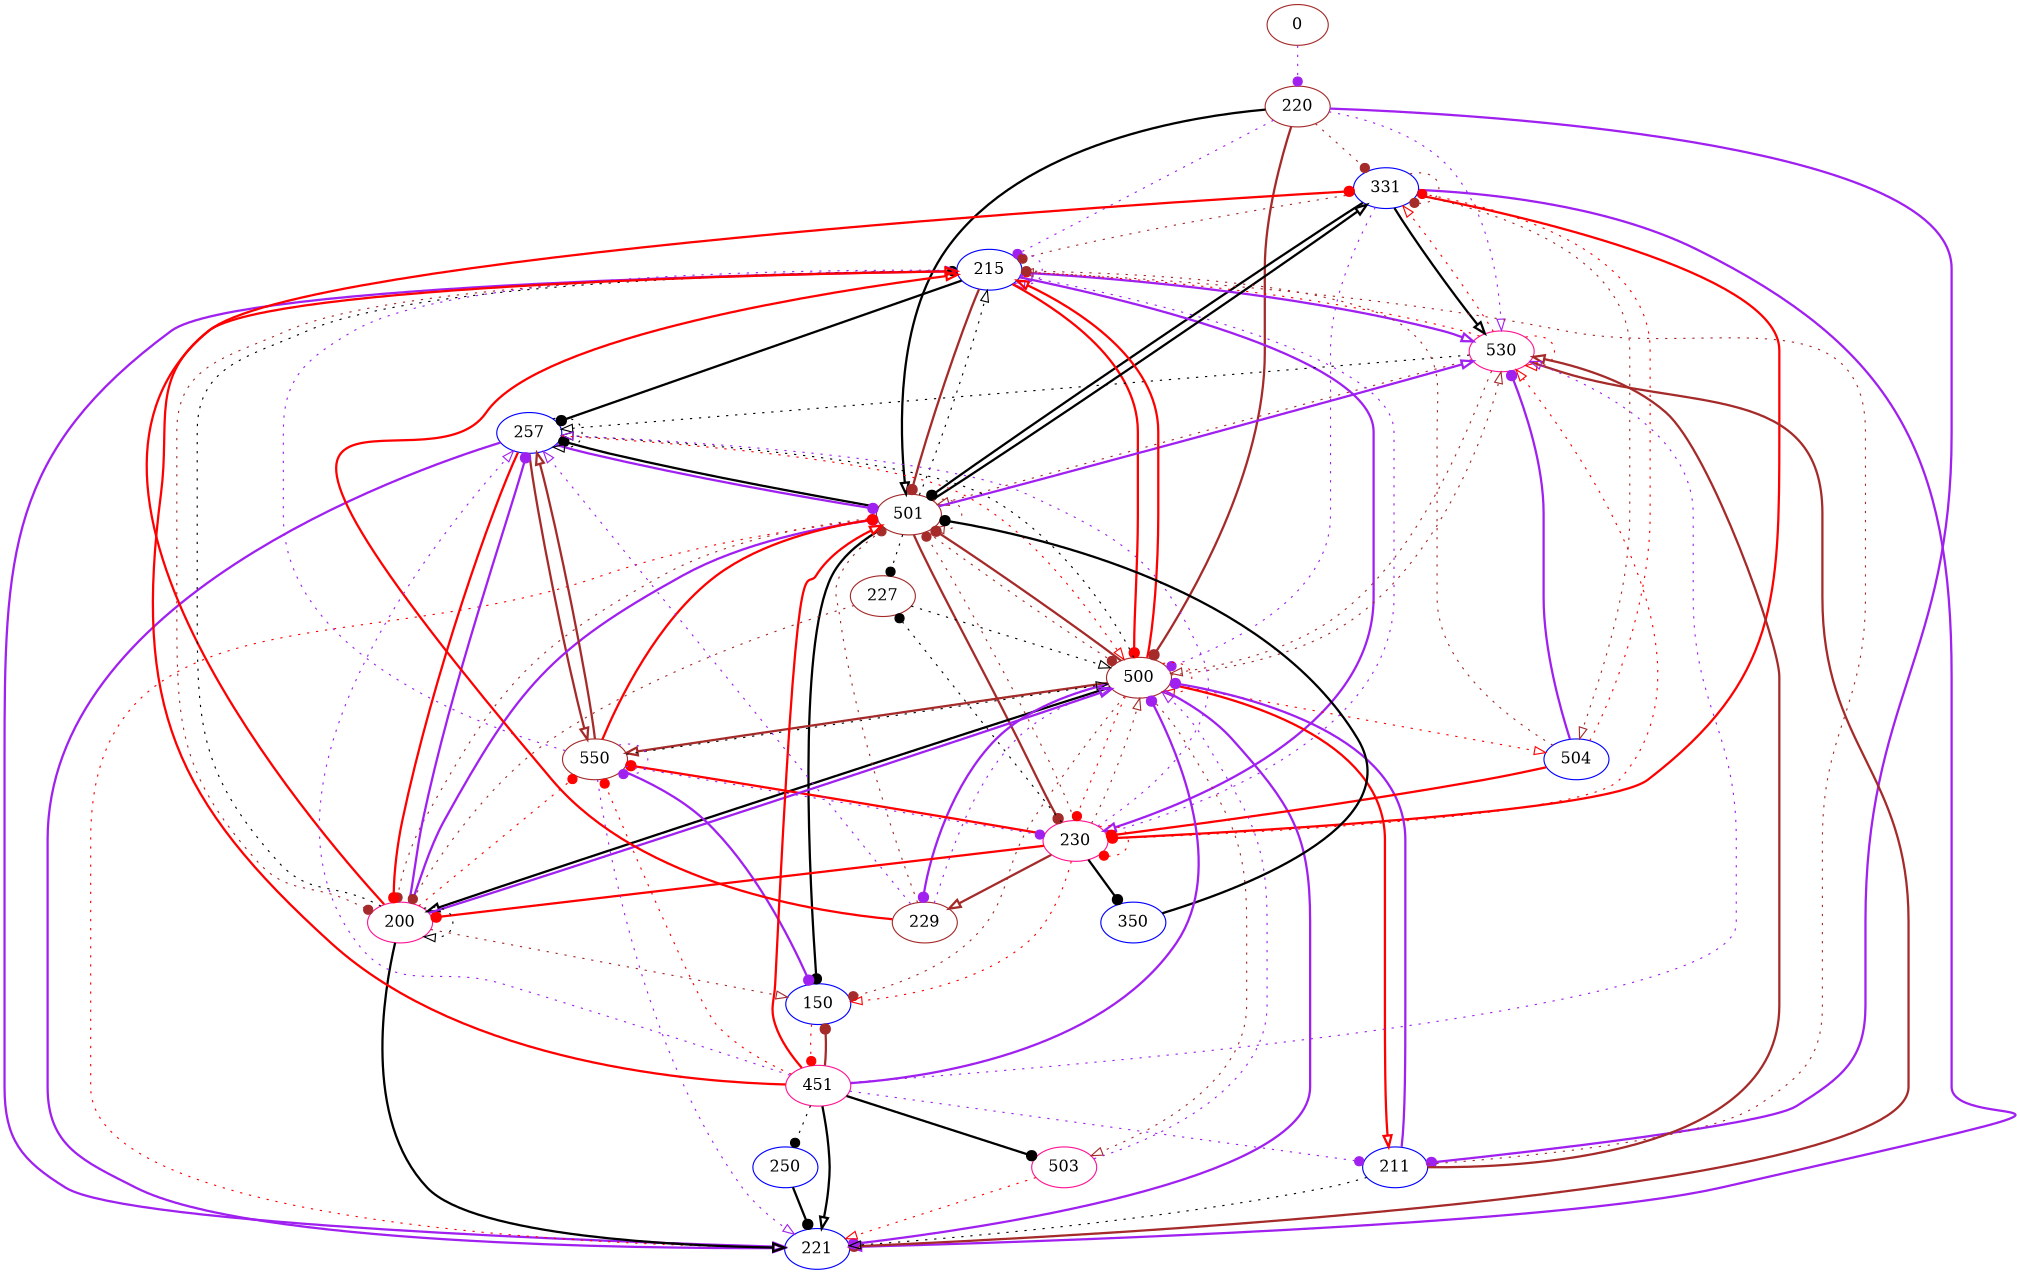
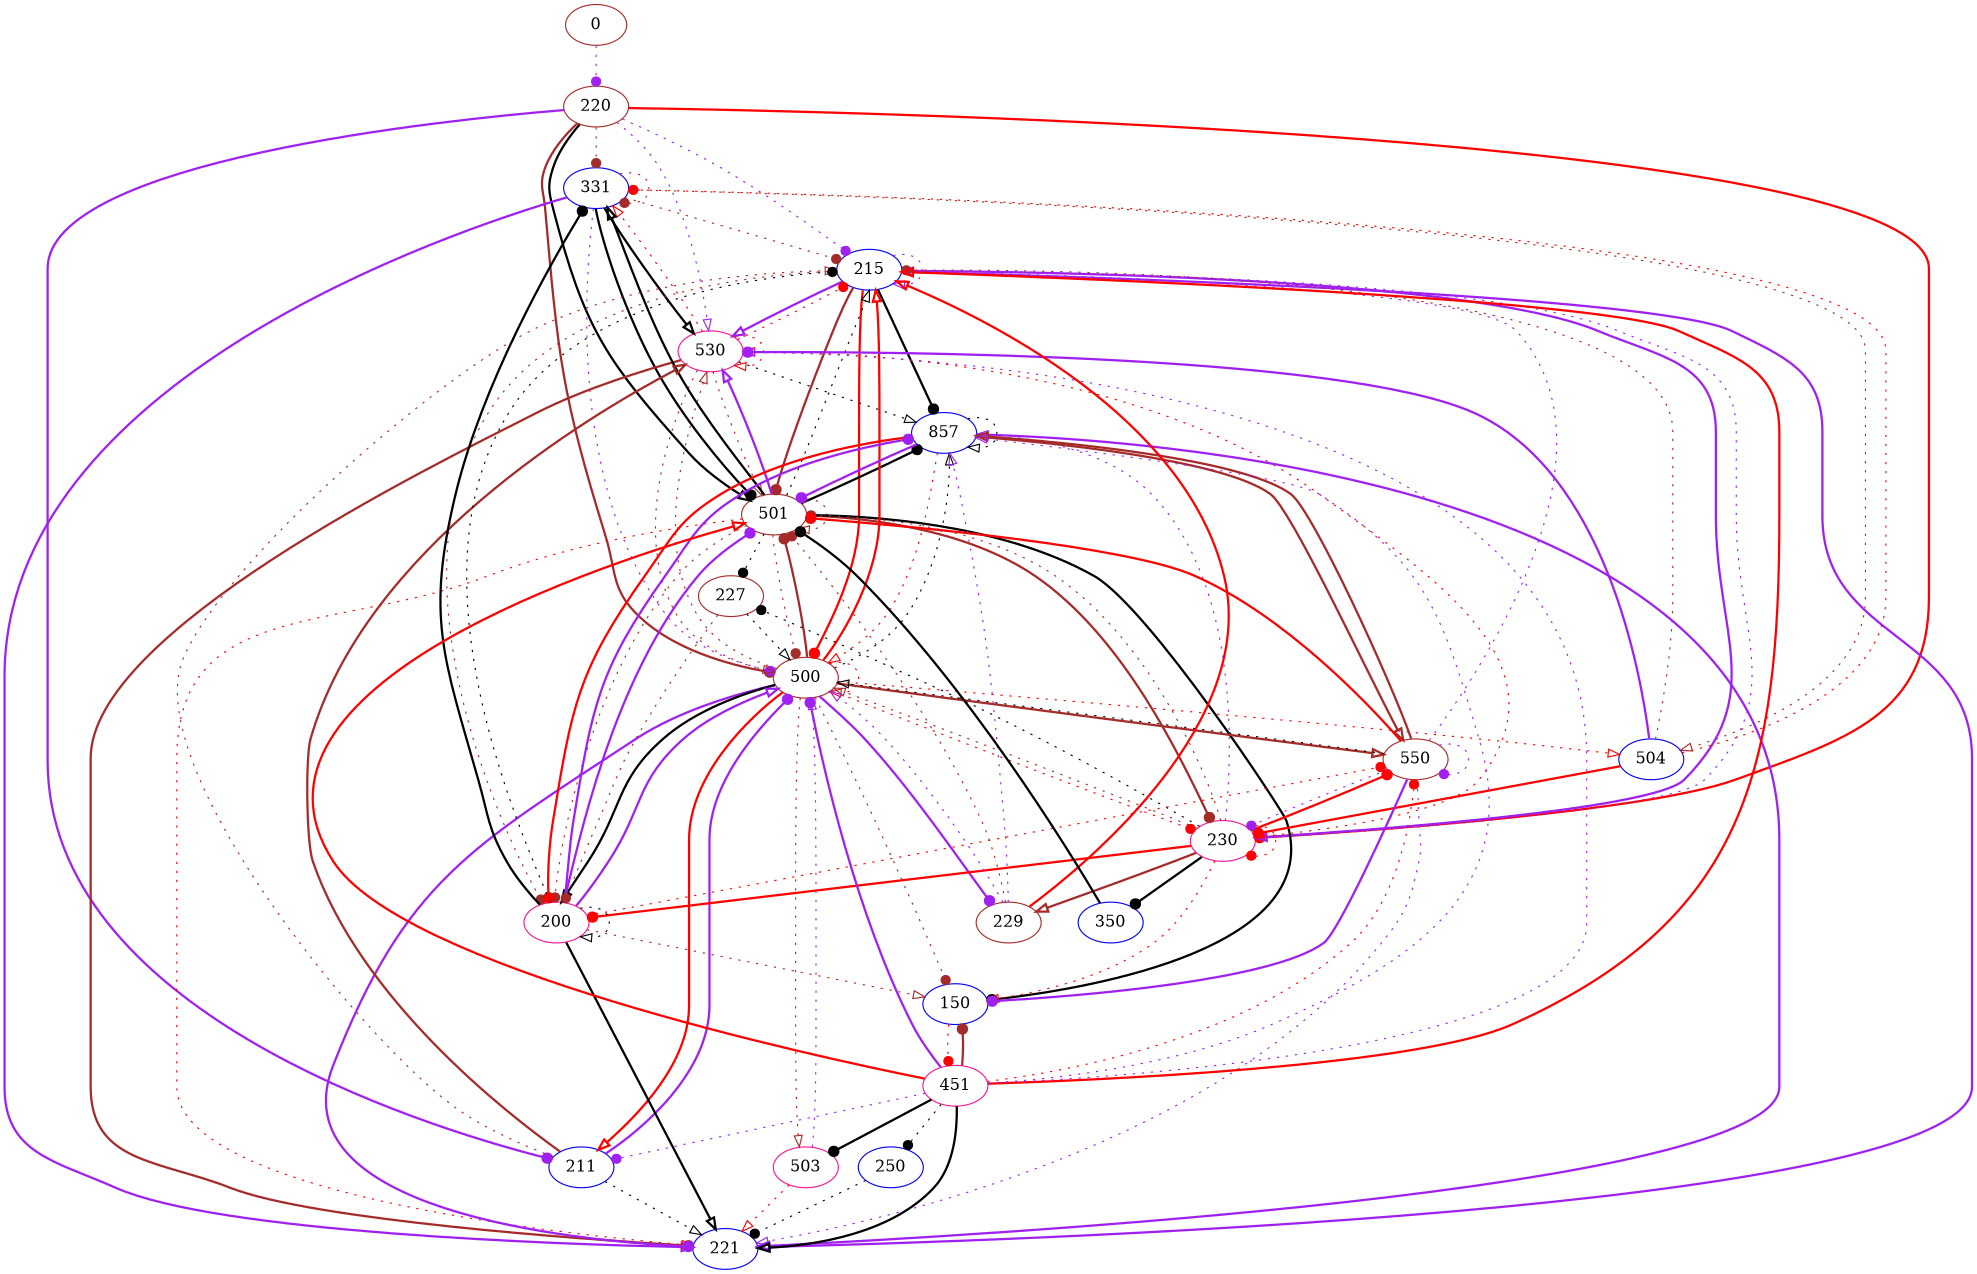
edge "200" -> "331": color red -> black
node "257": label "257" -> "857"
edge "331" -> "230": now "220" -> "230"
edge "250" -> "221": style bold -> dotted
